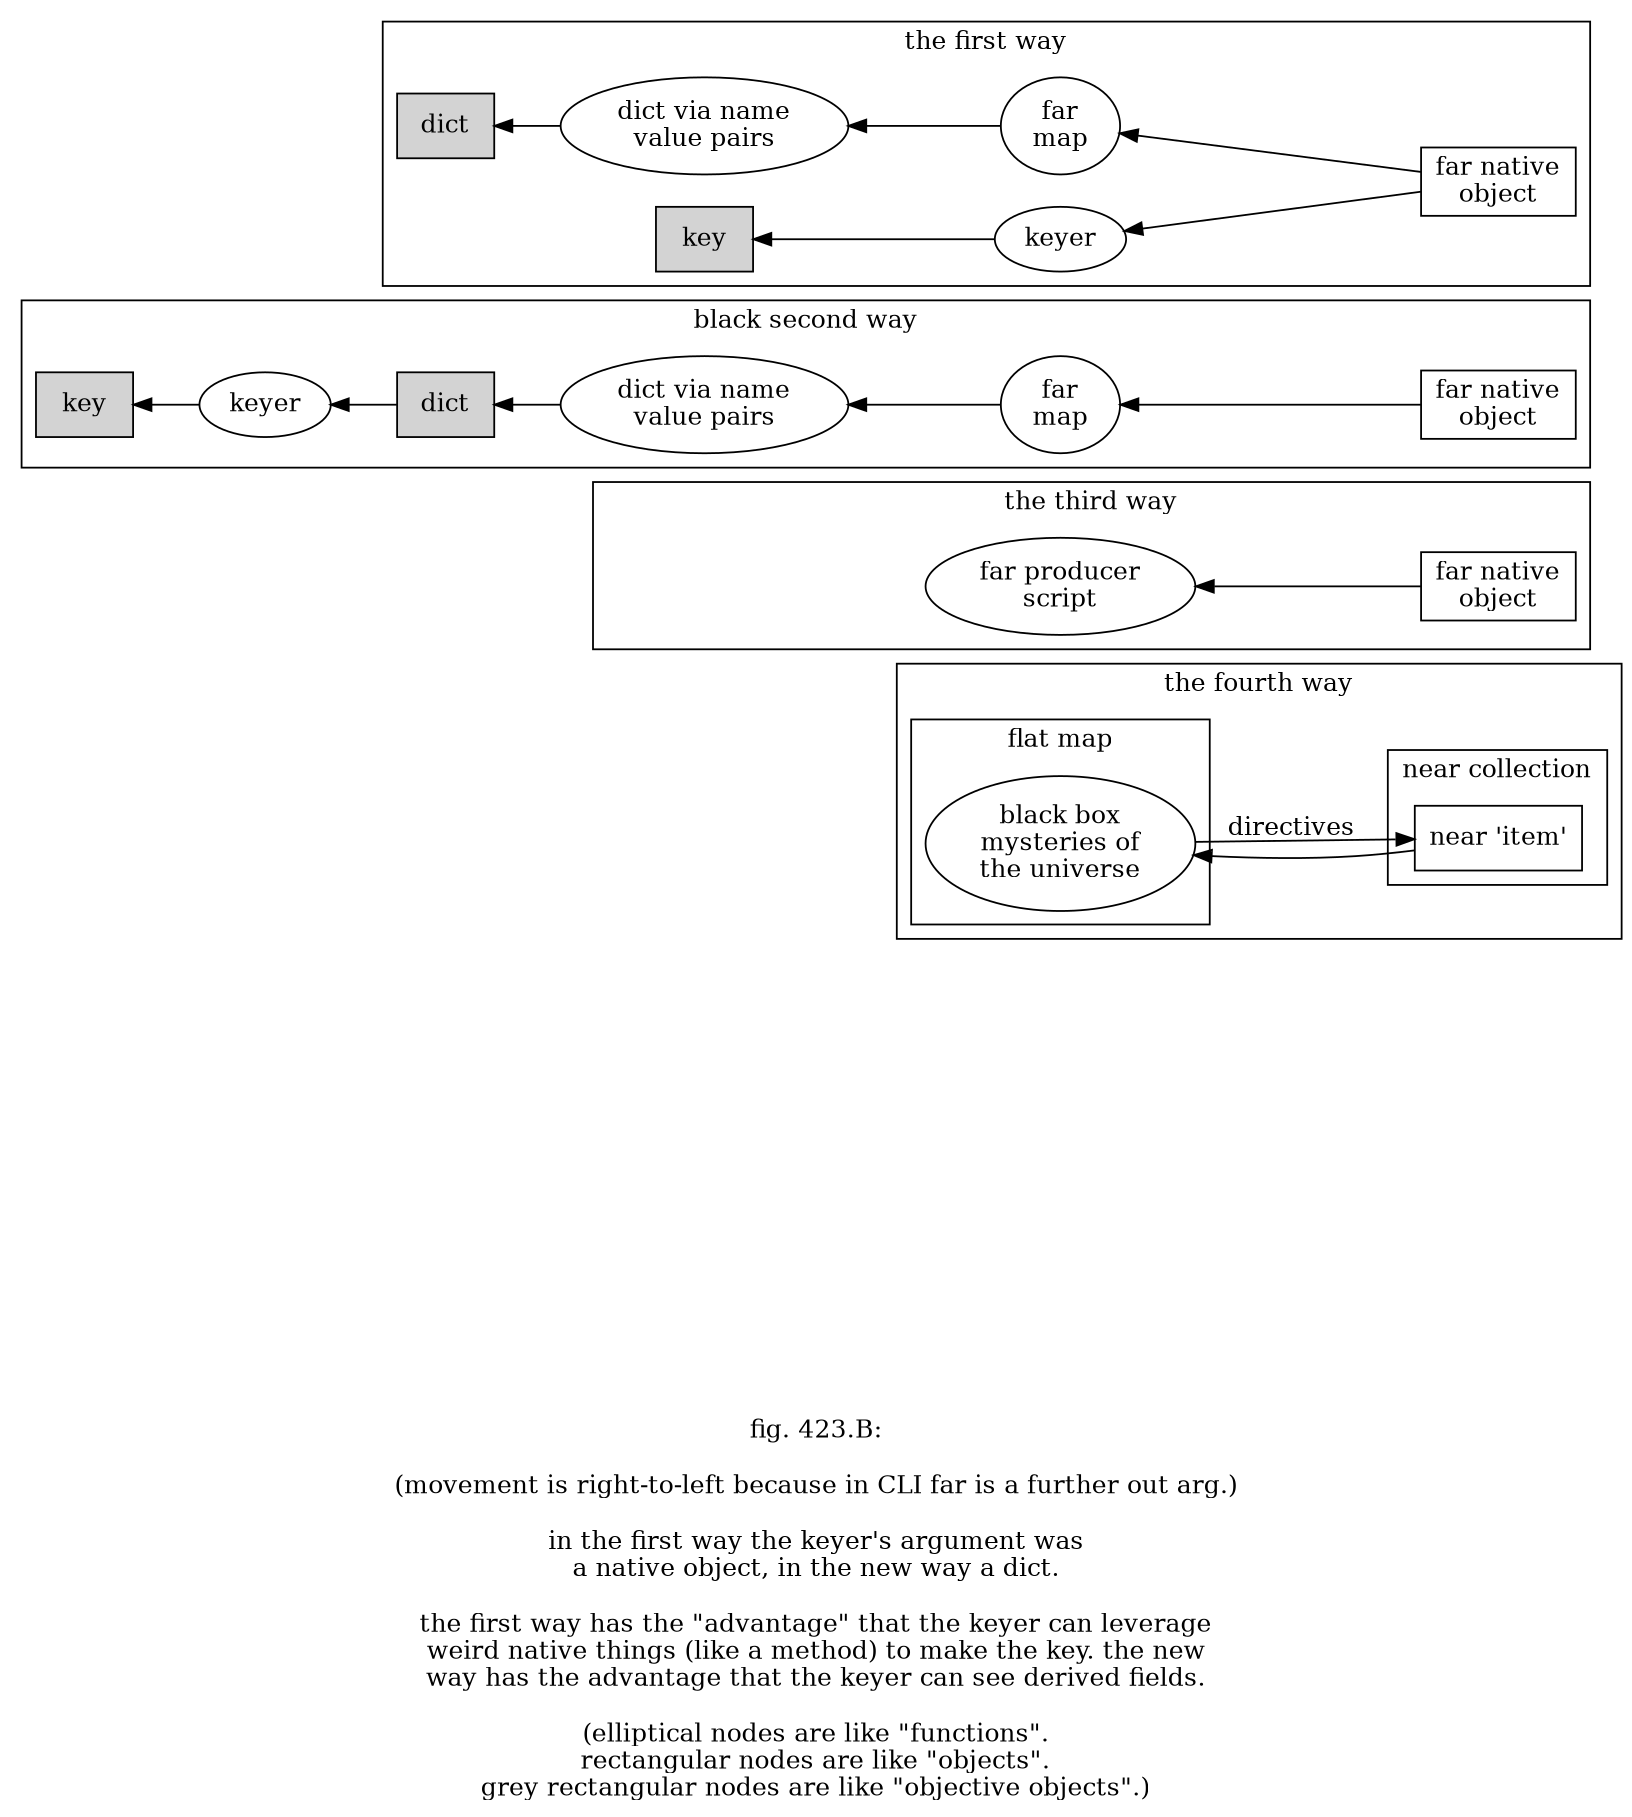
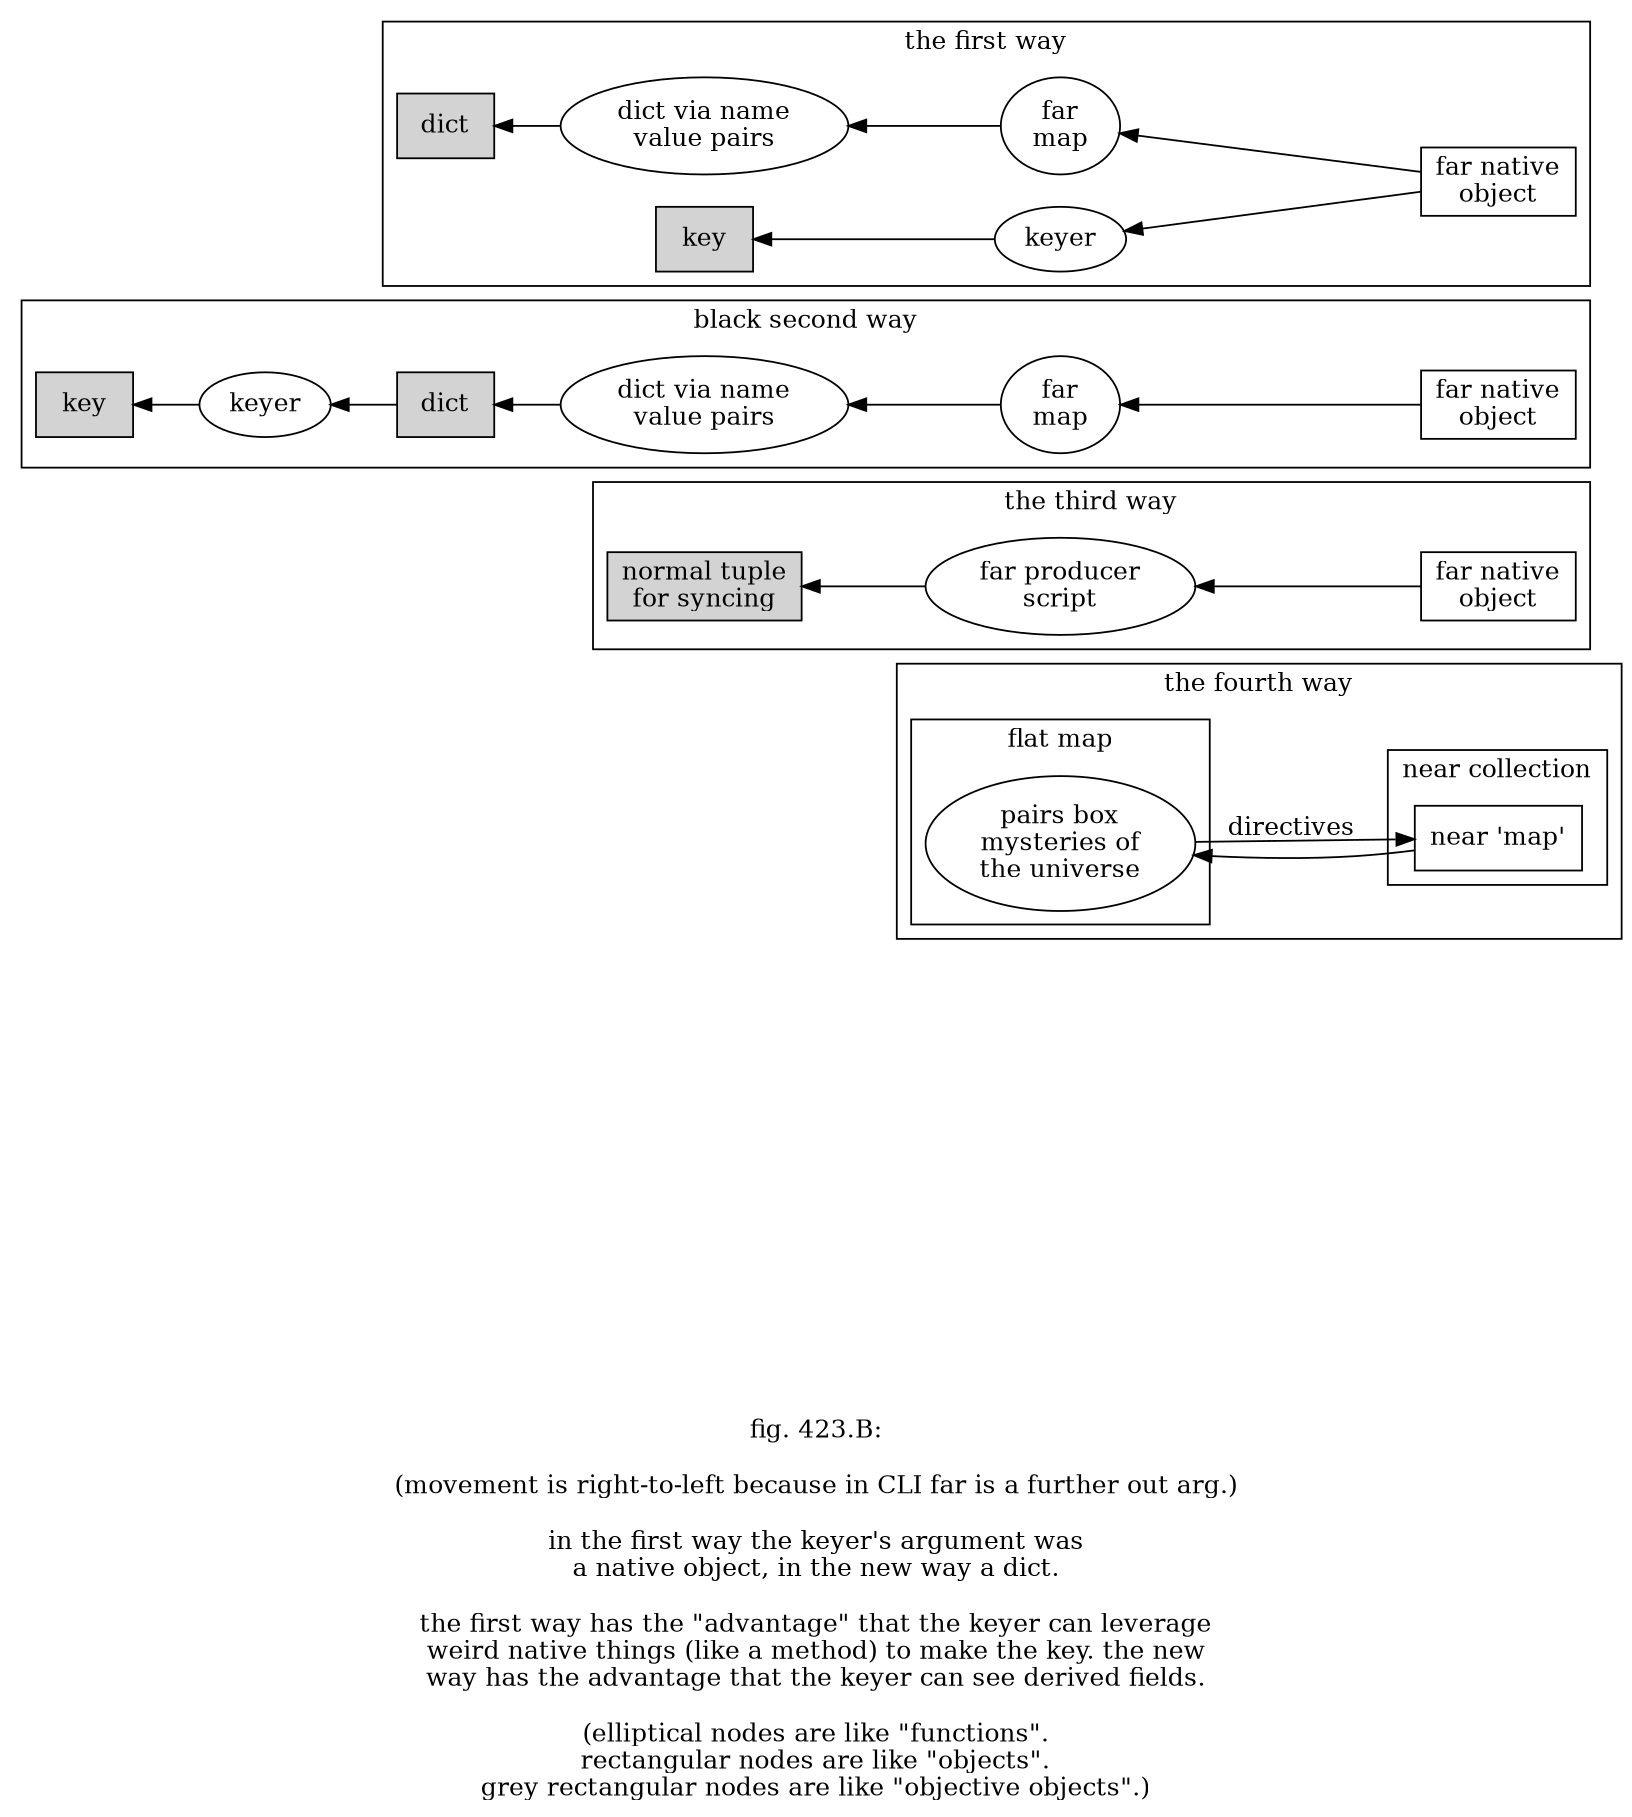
node "normal tuple for syncing": added
node "near 'item'": label "near 'item'" -> "near 'map'"
node "black box mysteries of the universe": label "black box mysteries of the universe" -> "pairs box mysteries of the universe"
